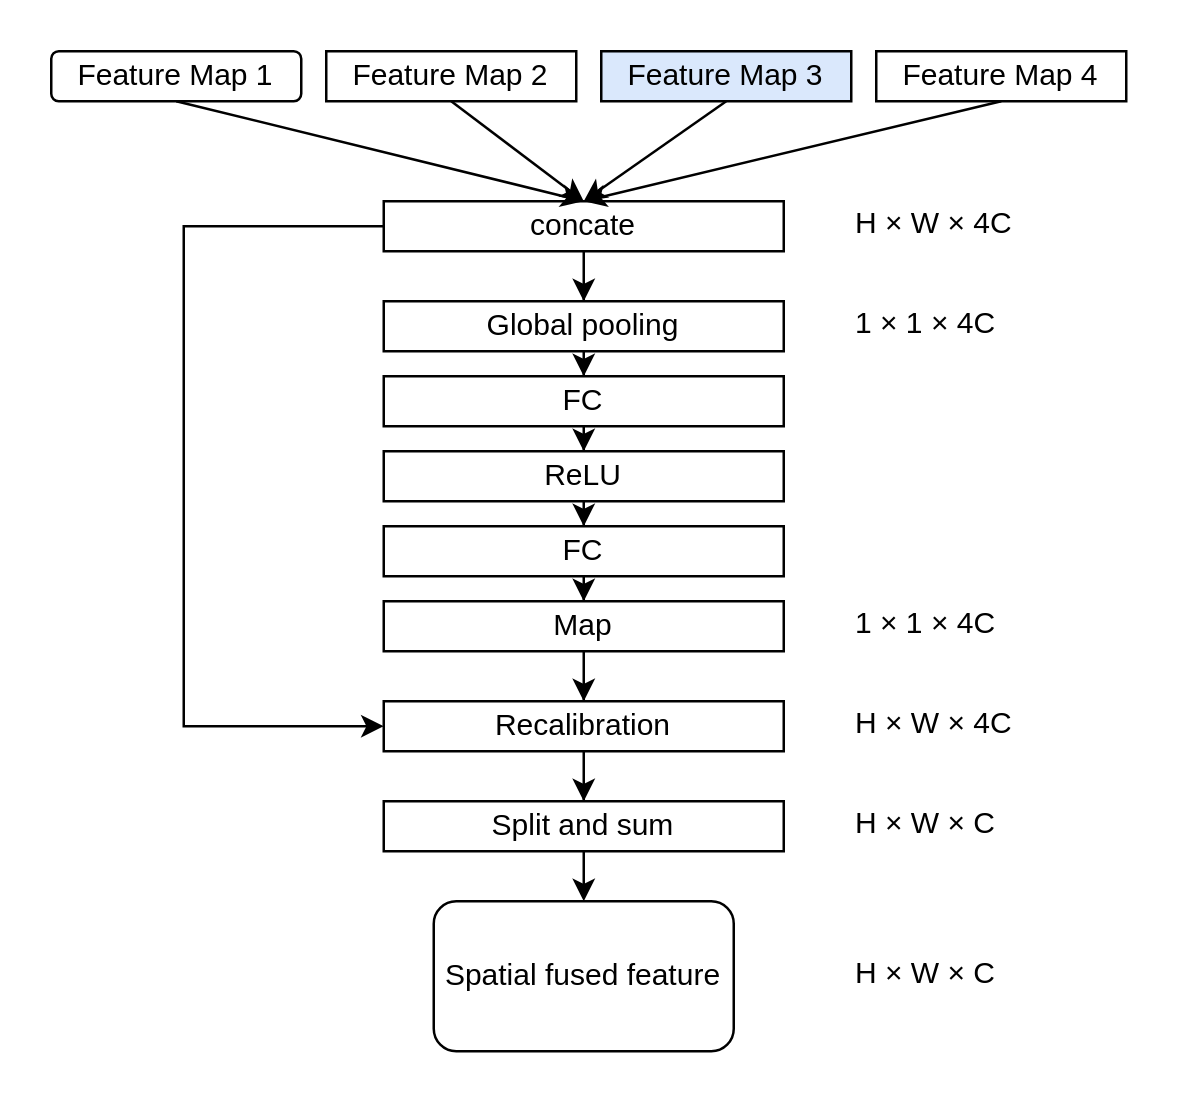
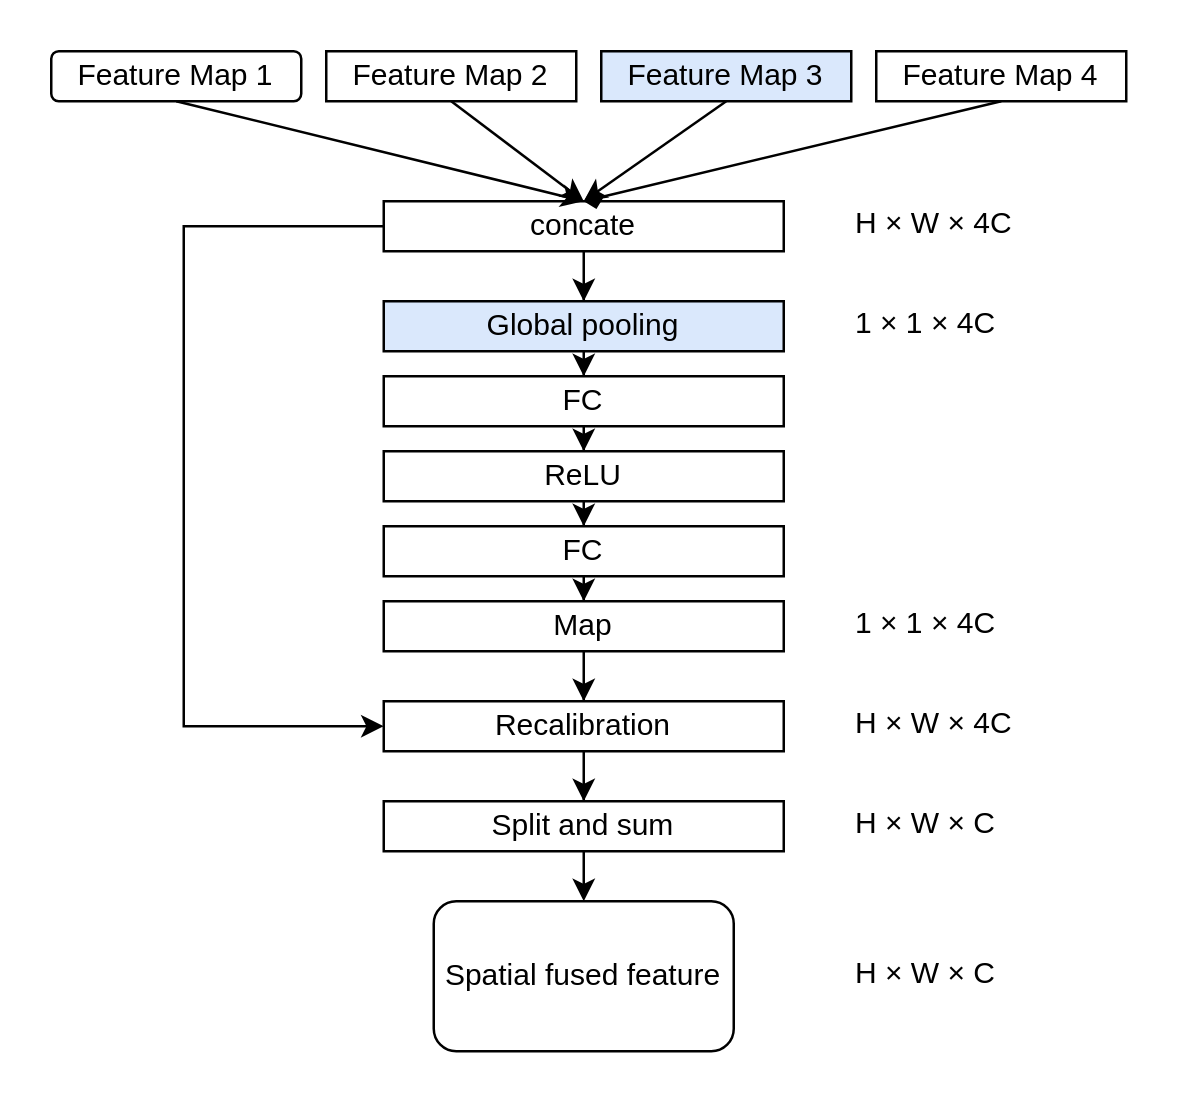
edge "Feature Map 4" -> "concate": arrowhead classic -> diamond
node "Global pooling": fillcolor #ffffff -> #dae8fc
